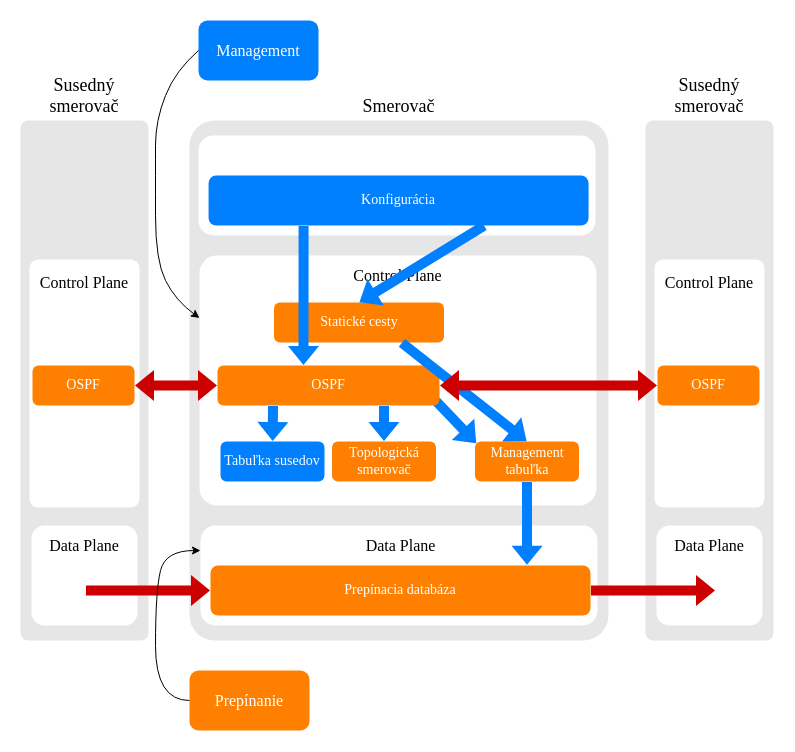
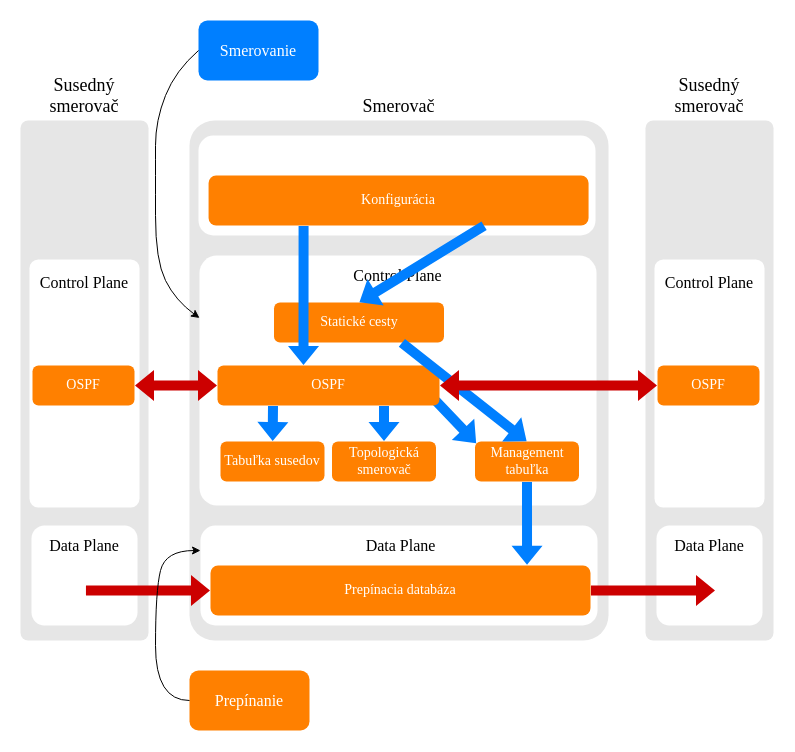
node "Management": label "Management" -> "Smerovanie"
node "Konfigurácia": fillcolor #007fff -> #ff8000
node "Tabuľka susedov": fillcolor #007fff -> #ff8000
